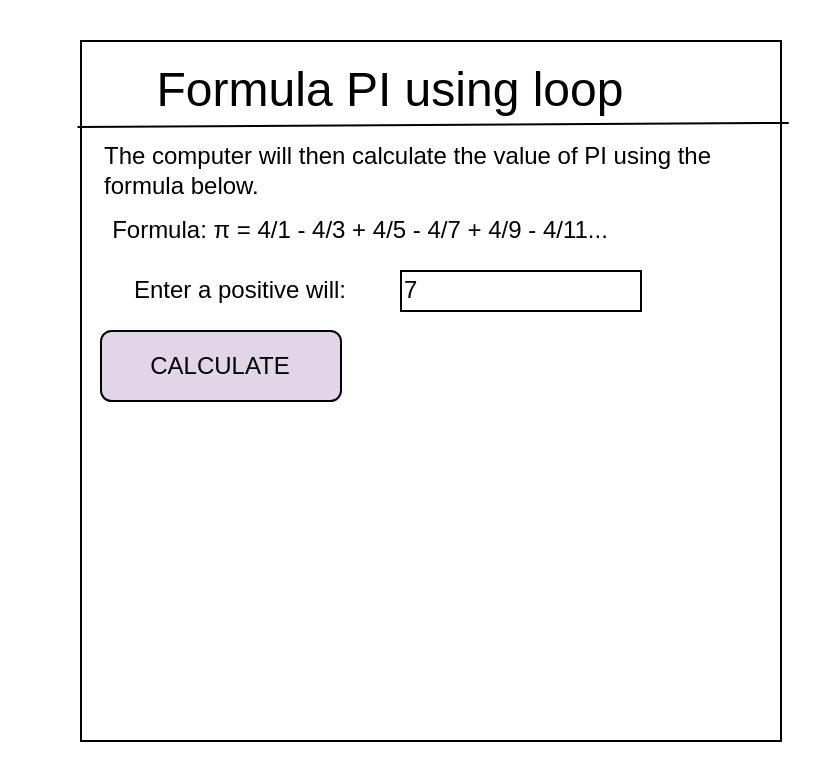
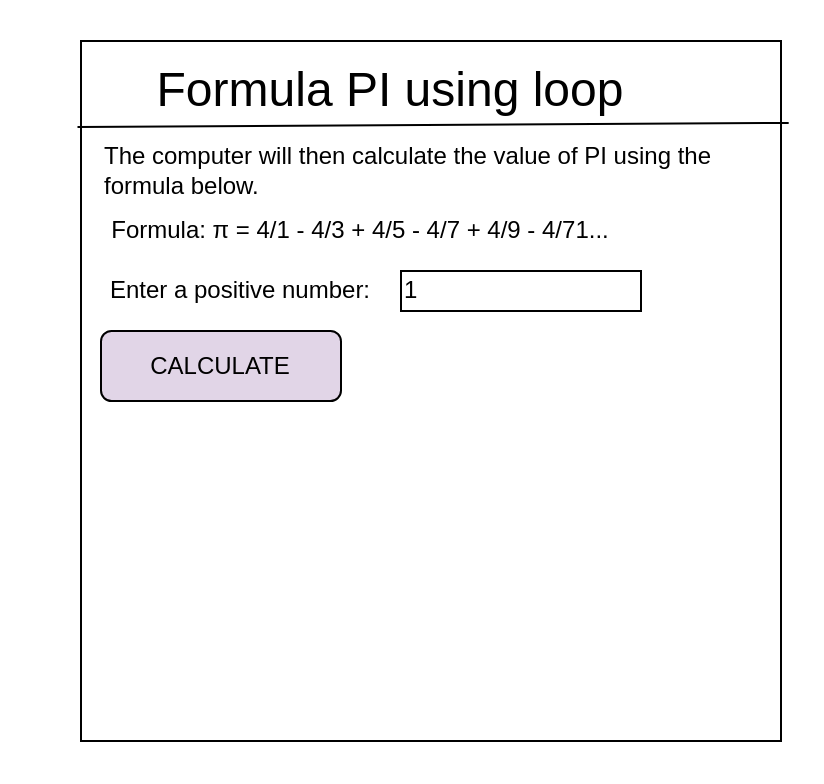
node "Formula: π = 4/1 - 4/3 + 4/5 - 4/7 + 4/9 - 4/11...": label "Formula: π = 4/1 - 4/3 + 4/5 - 4/7 + 4/9 - 4/11..." -> "Formula: π = 4/1 - 4/3 + 4/5 - 4/7 + 4/9 - 4/71..."
node "Enter a positive will:": label "Enter a positive will:" -> "Enter a positive number:"
node "7": label "7" -> "1"
